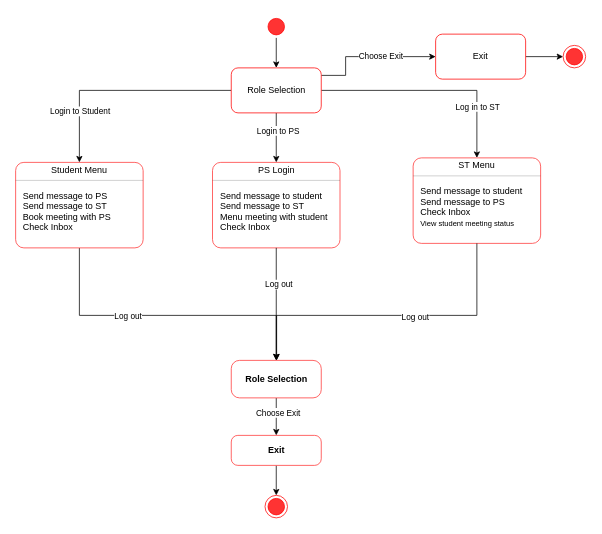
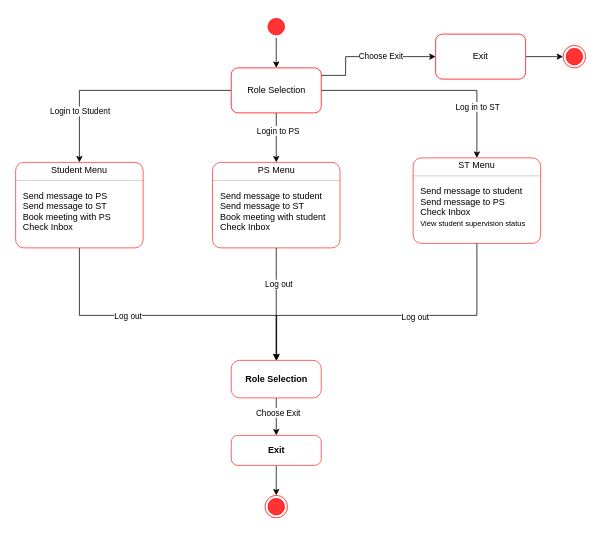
node "PS Login": label "PS Login" -> "PS Menu"
node "Menu meeting with student": label "Menu meeting with student" -> "Book meeting with student"
node "View student meeting status": label "View student meeting status" -> "View student supervision status"
